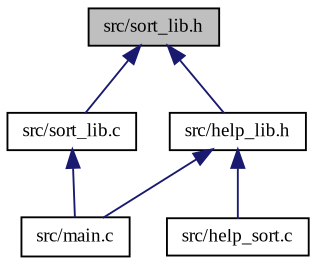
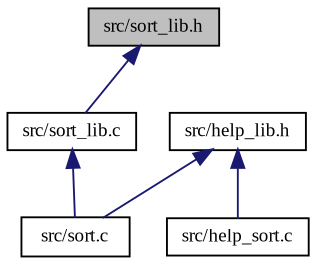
edge "src/help_lib.h" -> "src/sort_lib.h": removed
node "src/main.c": label "src/main.c" -> "src/sort.c"
